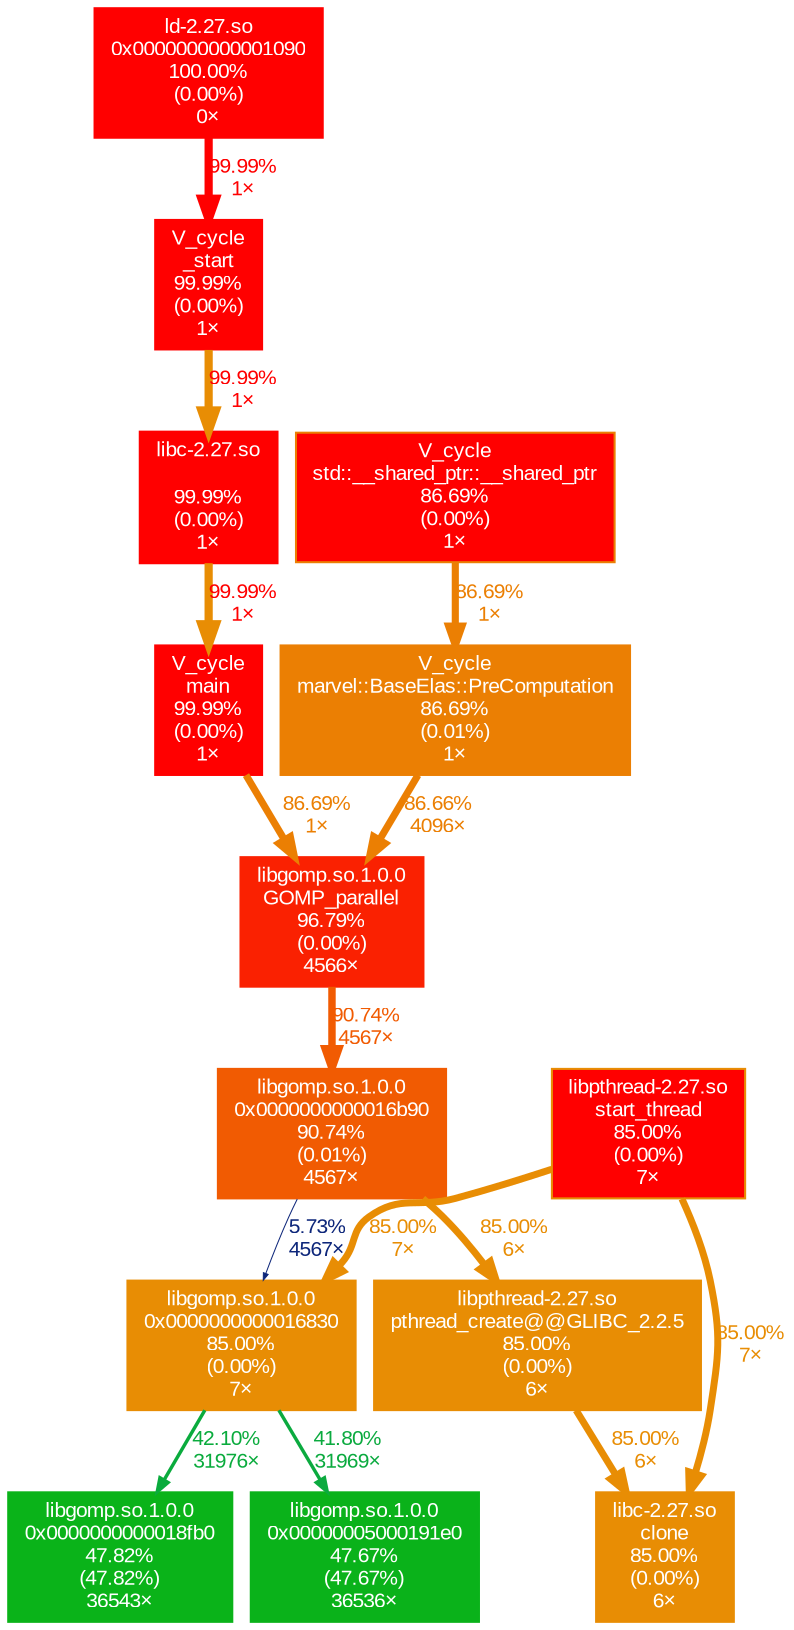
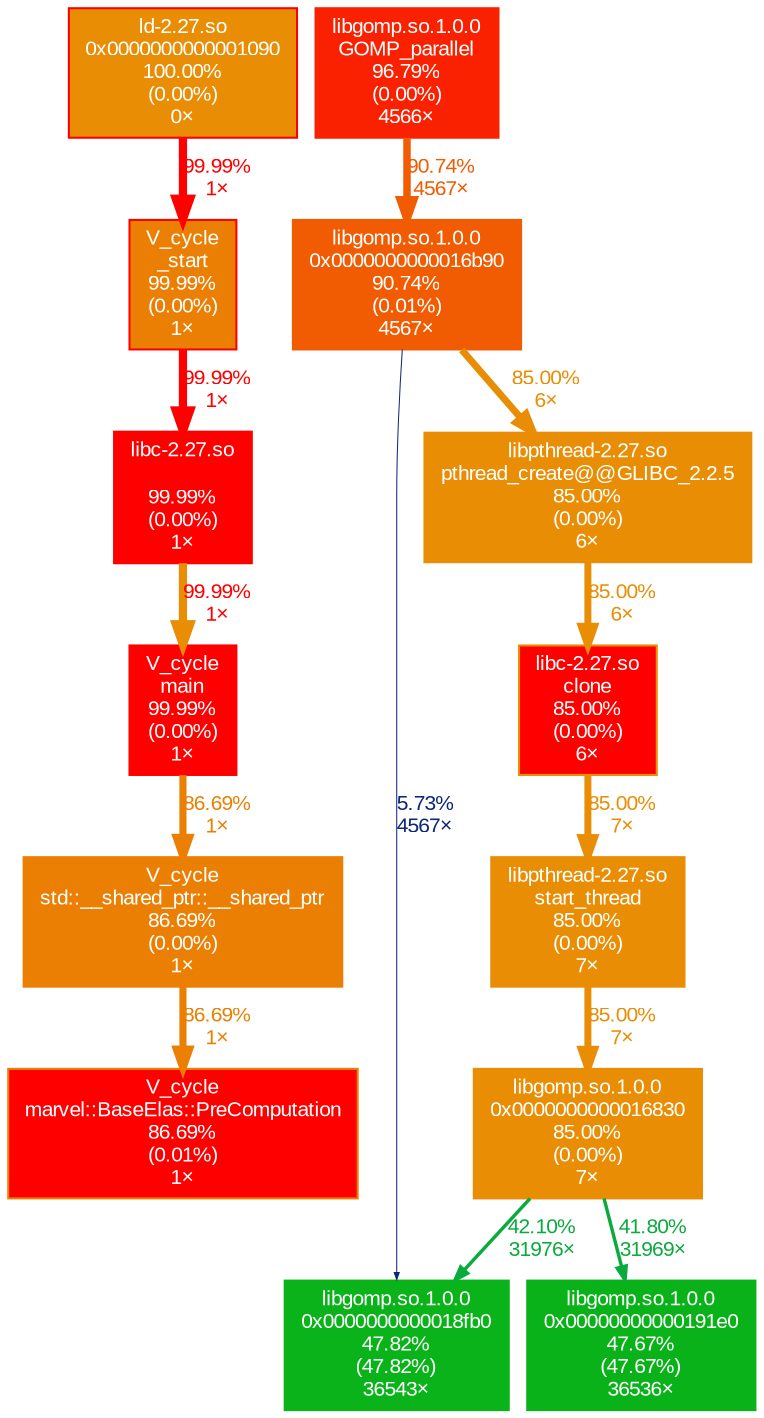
node "ld-2.27.so 0x0000000000001090 100.00% (0.00%) 0×": fillcolor #ff0000 -> #e88d04
node "V_cycle _start 99.99% (0.00%) 1×": fillcolor #ff0000 -> #eb7f03
edge "V_cycle _start 99.99% (0.00%) 1×" -> "libc-2.27.so 99.99% (0.00%) 1×": color #e88d04 -> #ff0000
node "V_cycle std::__shared_ptr::__shared_ptr 86.69% (0.00%) 1×": fillcolor #ff0000 -> #eb7f03
node "V_cycle marvel::BaseElas::PreComputation 86.69% (0.01%) 1×": fillcolor #eb7f03 -> #ff0000
edge "V_cycle main 99.99% (0.00%) 1×" -> "libgomp.so.1.0.0 GOMP_parallel 96.79% (0.00%) 4566×": now "V_cycle main 99.99% (0.00%) 1×" -> "V_cycle std::__shared_ptr::__shared_ptr 86.69% (0.00%) 1×"
edge "V_cycle marvel::BaseElas::PreComputation 86.69% (0.01%) 1×" -> "libgomp.so.1.0.0 GOMP_parallel 96.79% (0.00%) 4566×": removed, label "86.66% 4096×"
node "libpthread-2.27.so start_thread 85.00% (0.00%) 7×": fillcolor #ff0000 -> #e88d04
edge "libgomp.so.1.0.0 0x0000000000016b90 90.74% (0.01%) 4567×" -> "libgomp.so.1.0.0 0x0000000000016830 85.00% (0.00%) 7×": now "libgomp.so.1.0.0 0x0000000000016b90 90.74% (0.01%) 4567×" -> "libgomp.so.1.0.0 0x0000000000018fb0 47.82% (47.82%) 36543×"
edge "libpthread-2.27.so start_thread 85.00% (0.00%) 7×" -> "libc-2.27.so clone 85.00% (0.00%) 6×": reversed
node "libgomp.so.1.0.0 0x00000005000191e0 47.67% (47.67%) 36536×": label "libgomp.so.1.0.0 0x00000005000191e0 47.67% (47.67%) 36536×" -> "libgomp.so.1.0.0 0x00000000000191e0 47.67% (47.67%) 36536×"
node "libc-2.27.so clone 85.00% (0.00%) 6×": fillcolor #e88d04 -> #ff0000
